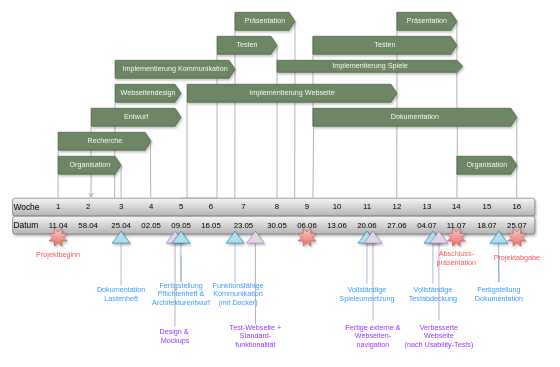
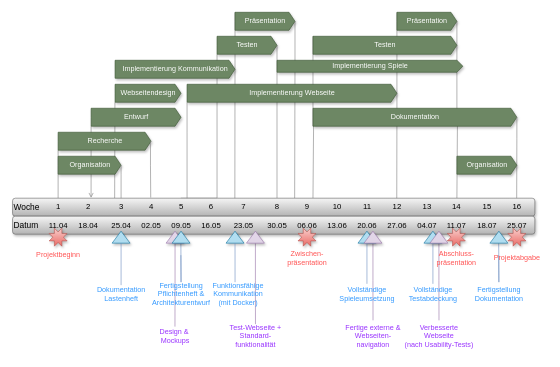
node "2 58.04": label "2 58.04" -> "2 18.04"
node "Zwischen- präsentation": added
